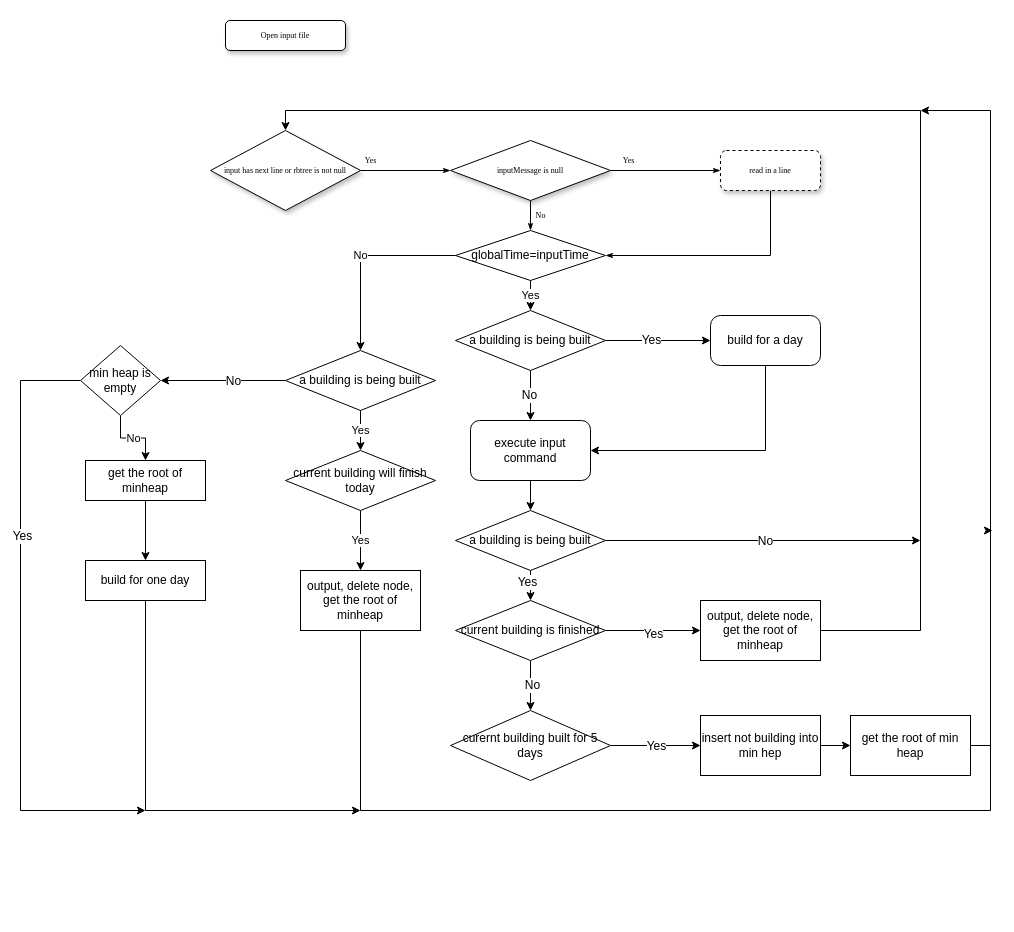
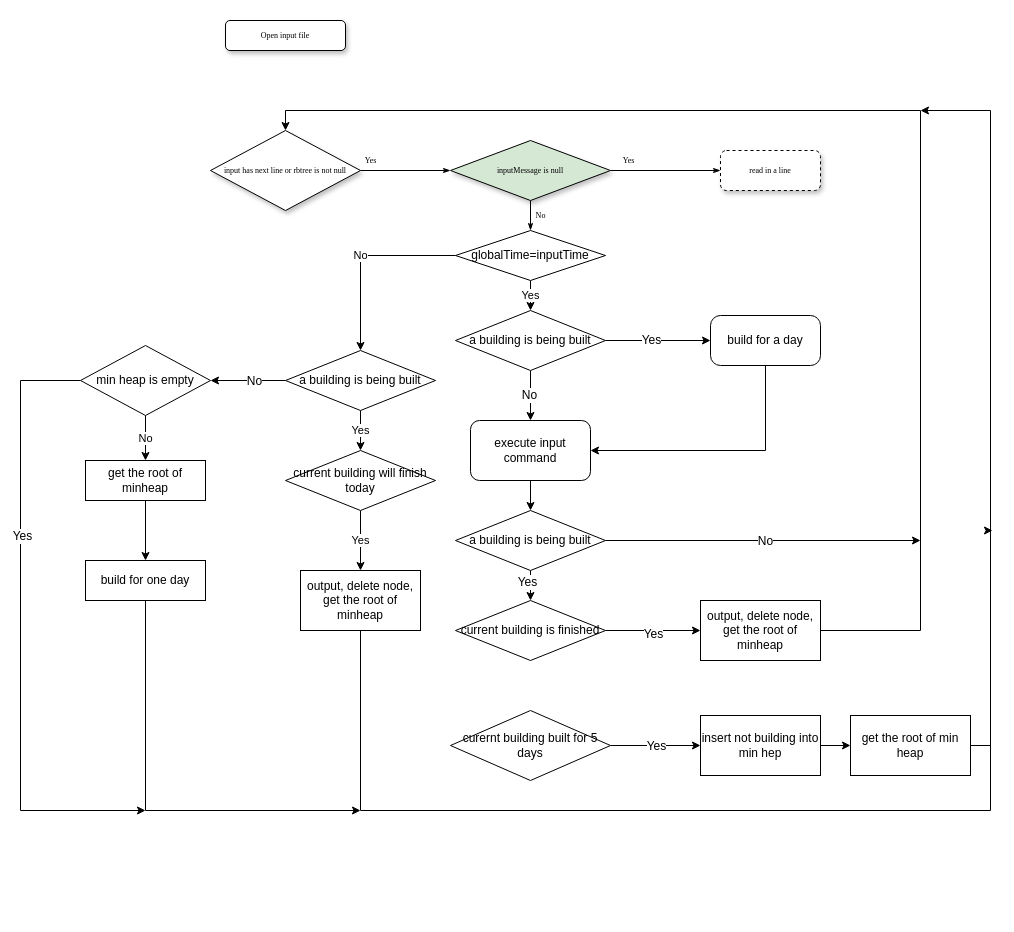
node "inputMessage is null": fillcolor #ffffff -> #d5e8d4
edge "read in a line" -> "globalTime=inputTime": removed
node "min heap is empty": size 80x70 -> 130x70
edge "current building is finished" -> "curernt building built for 5 days": removed, label "No"
